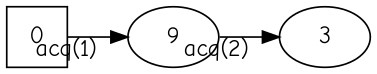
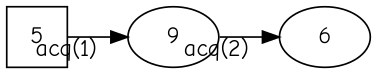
node "0": label "0" -> "5"
node "3": label "3" -> "6"
